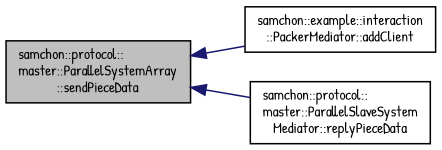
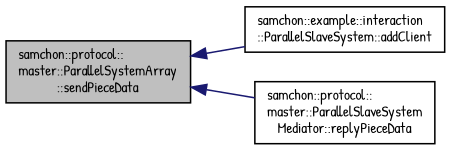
node "samchon::example::interaction ::PackerMediator::addClient": label "samchon::example::interaction ::PackerMediator::addClient" -> "samchon::example::interaction ::ParallelSlaveSystem::addClient"
